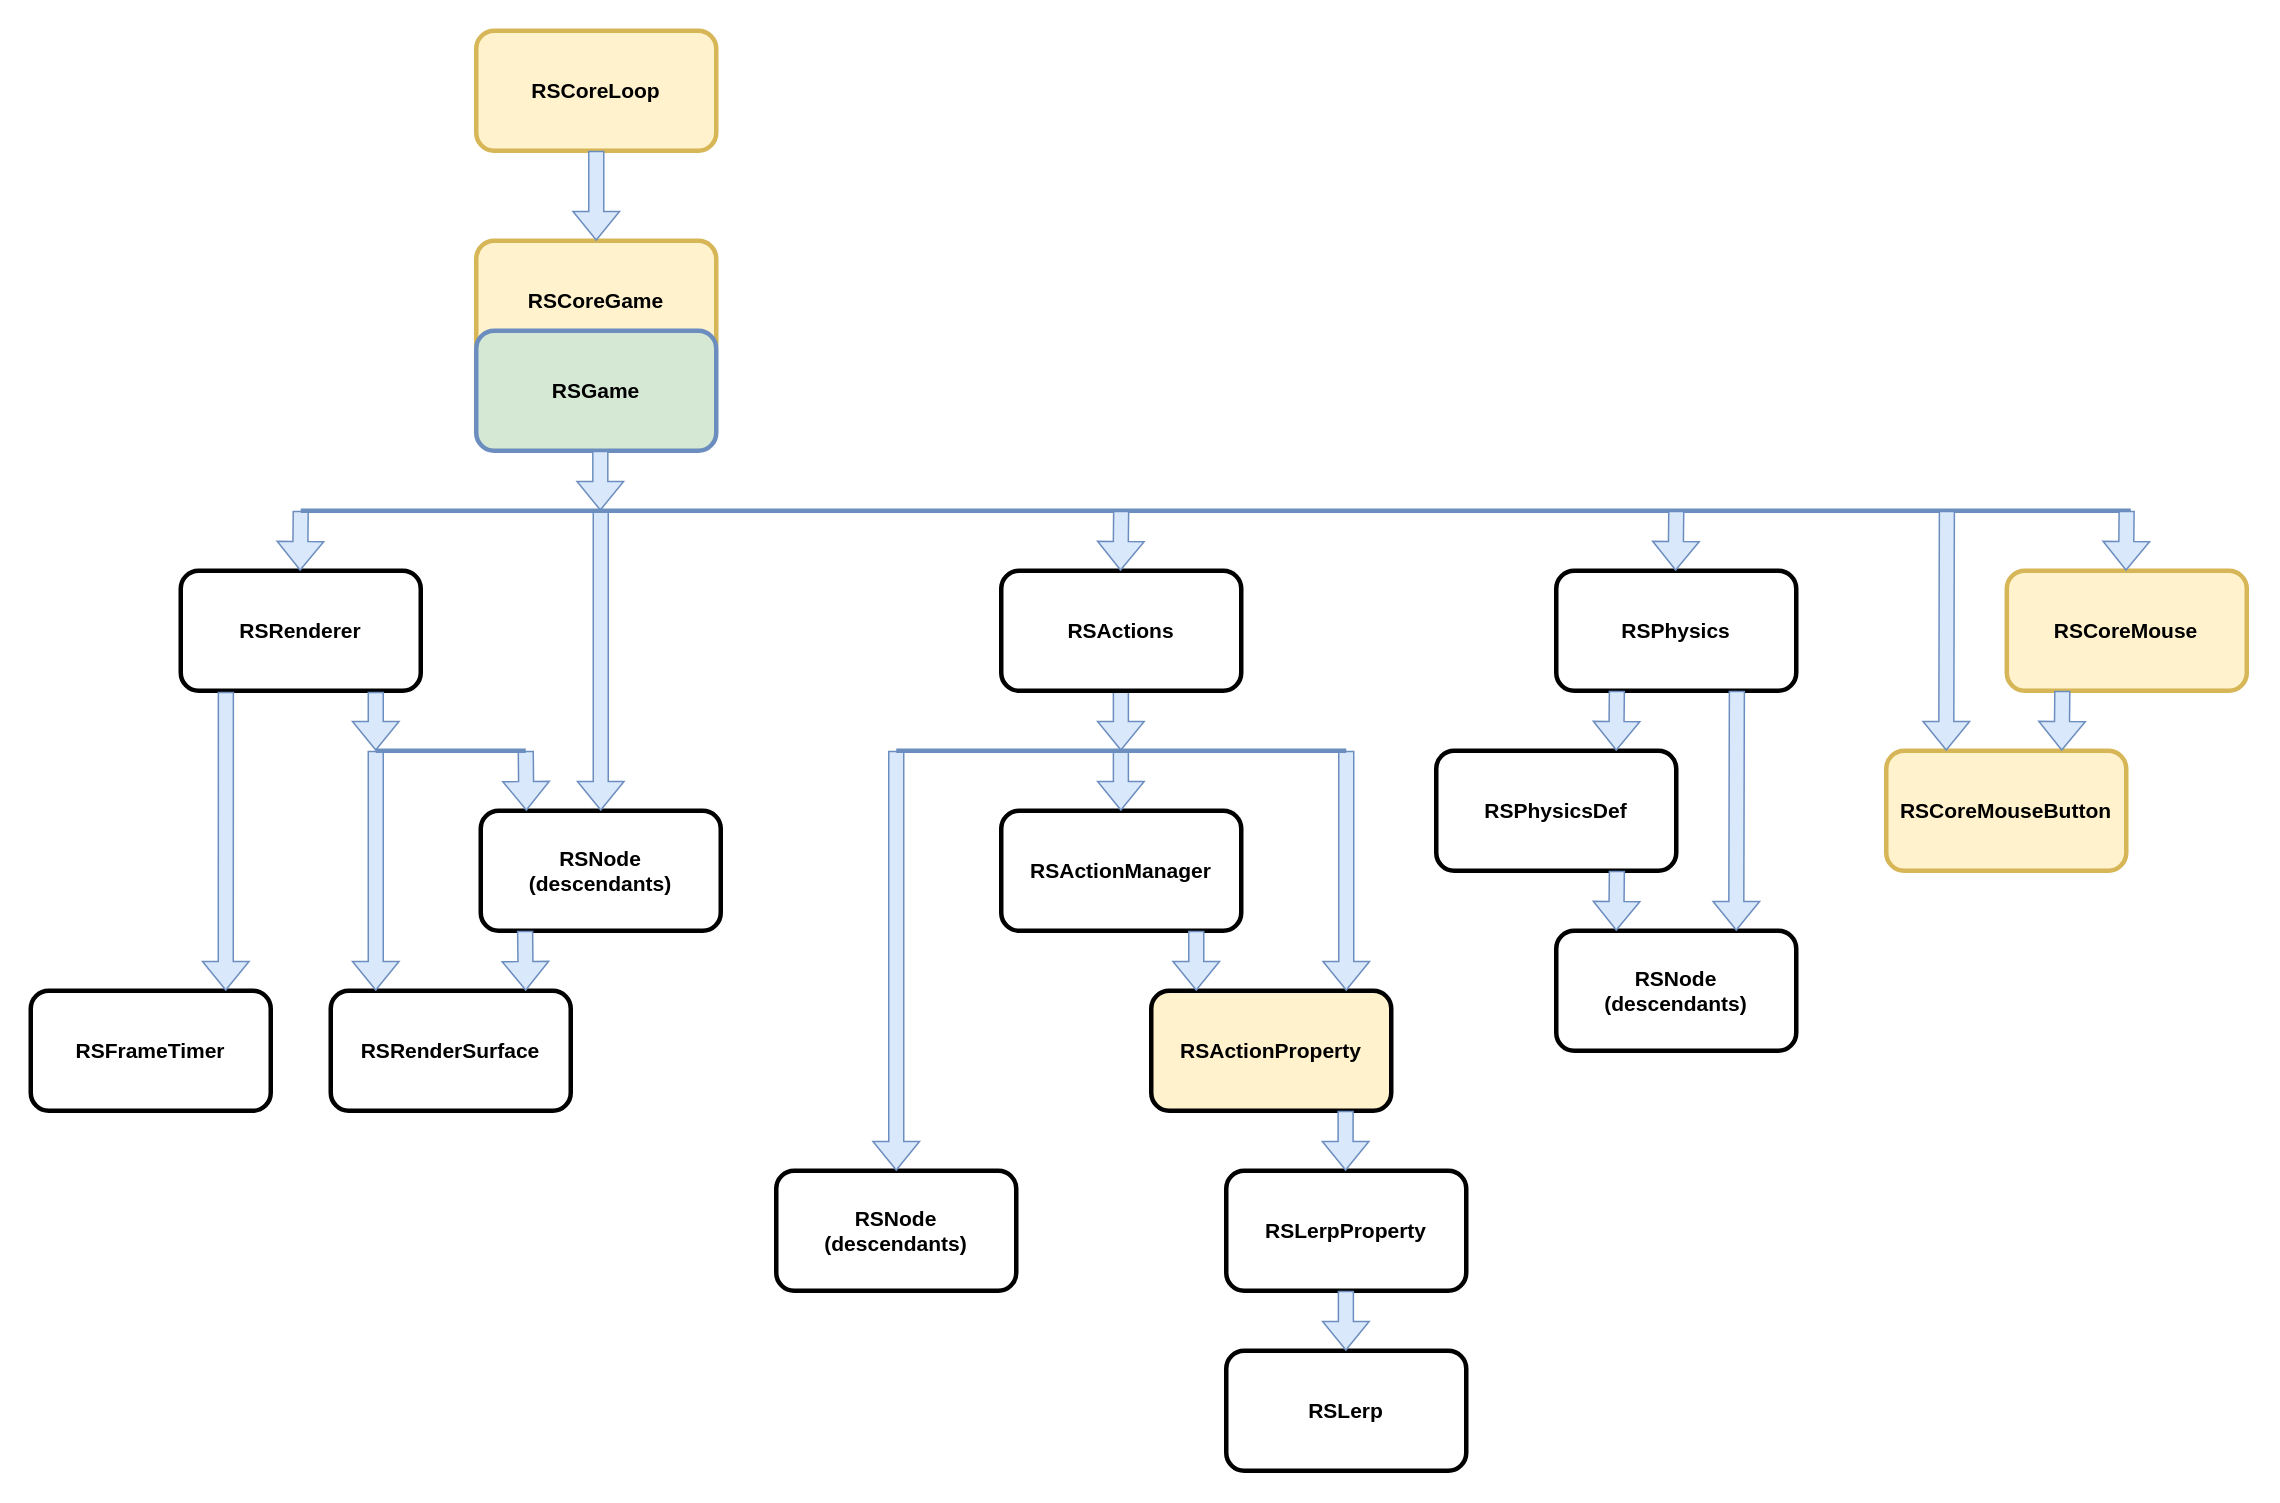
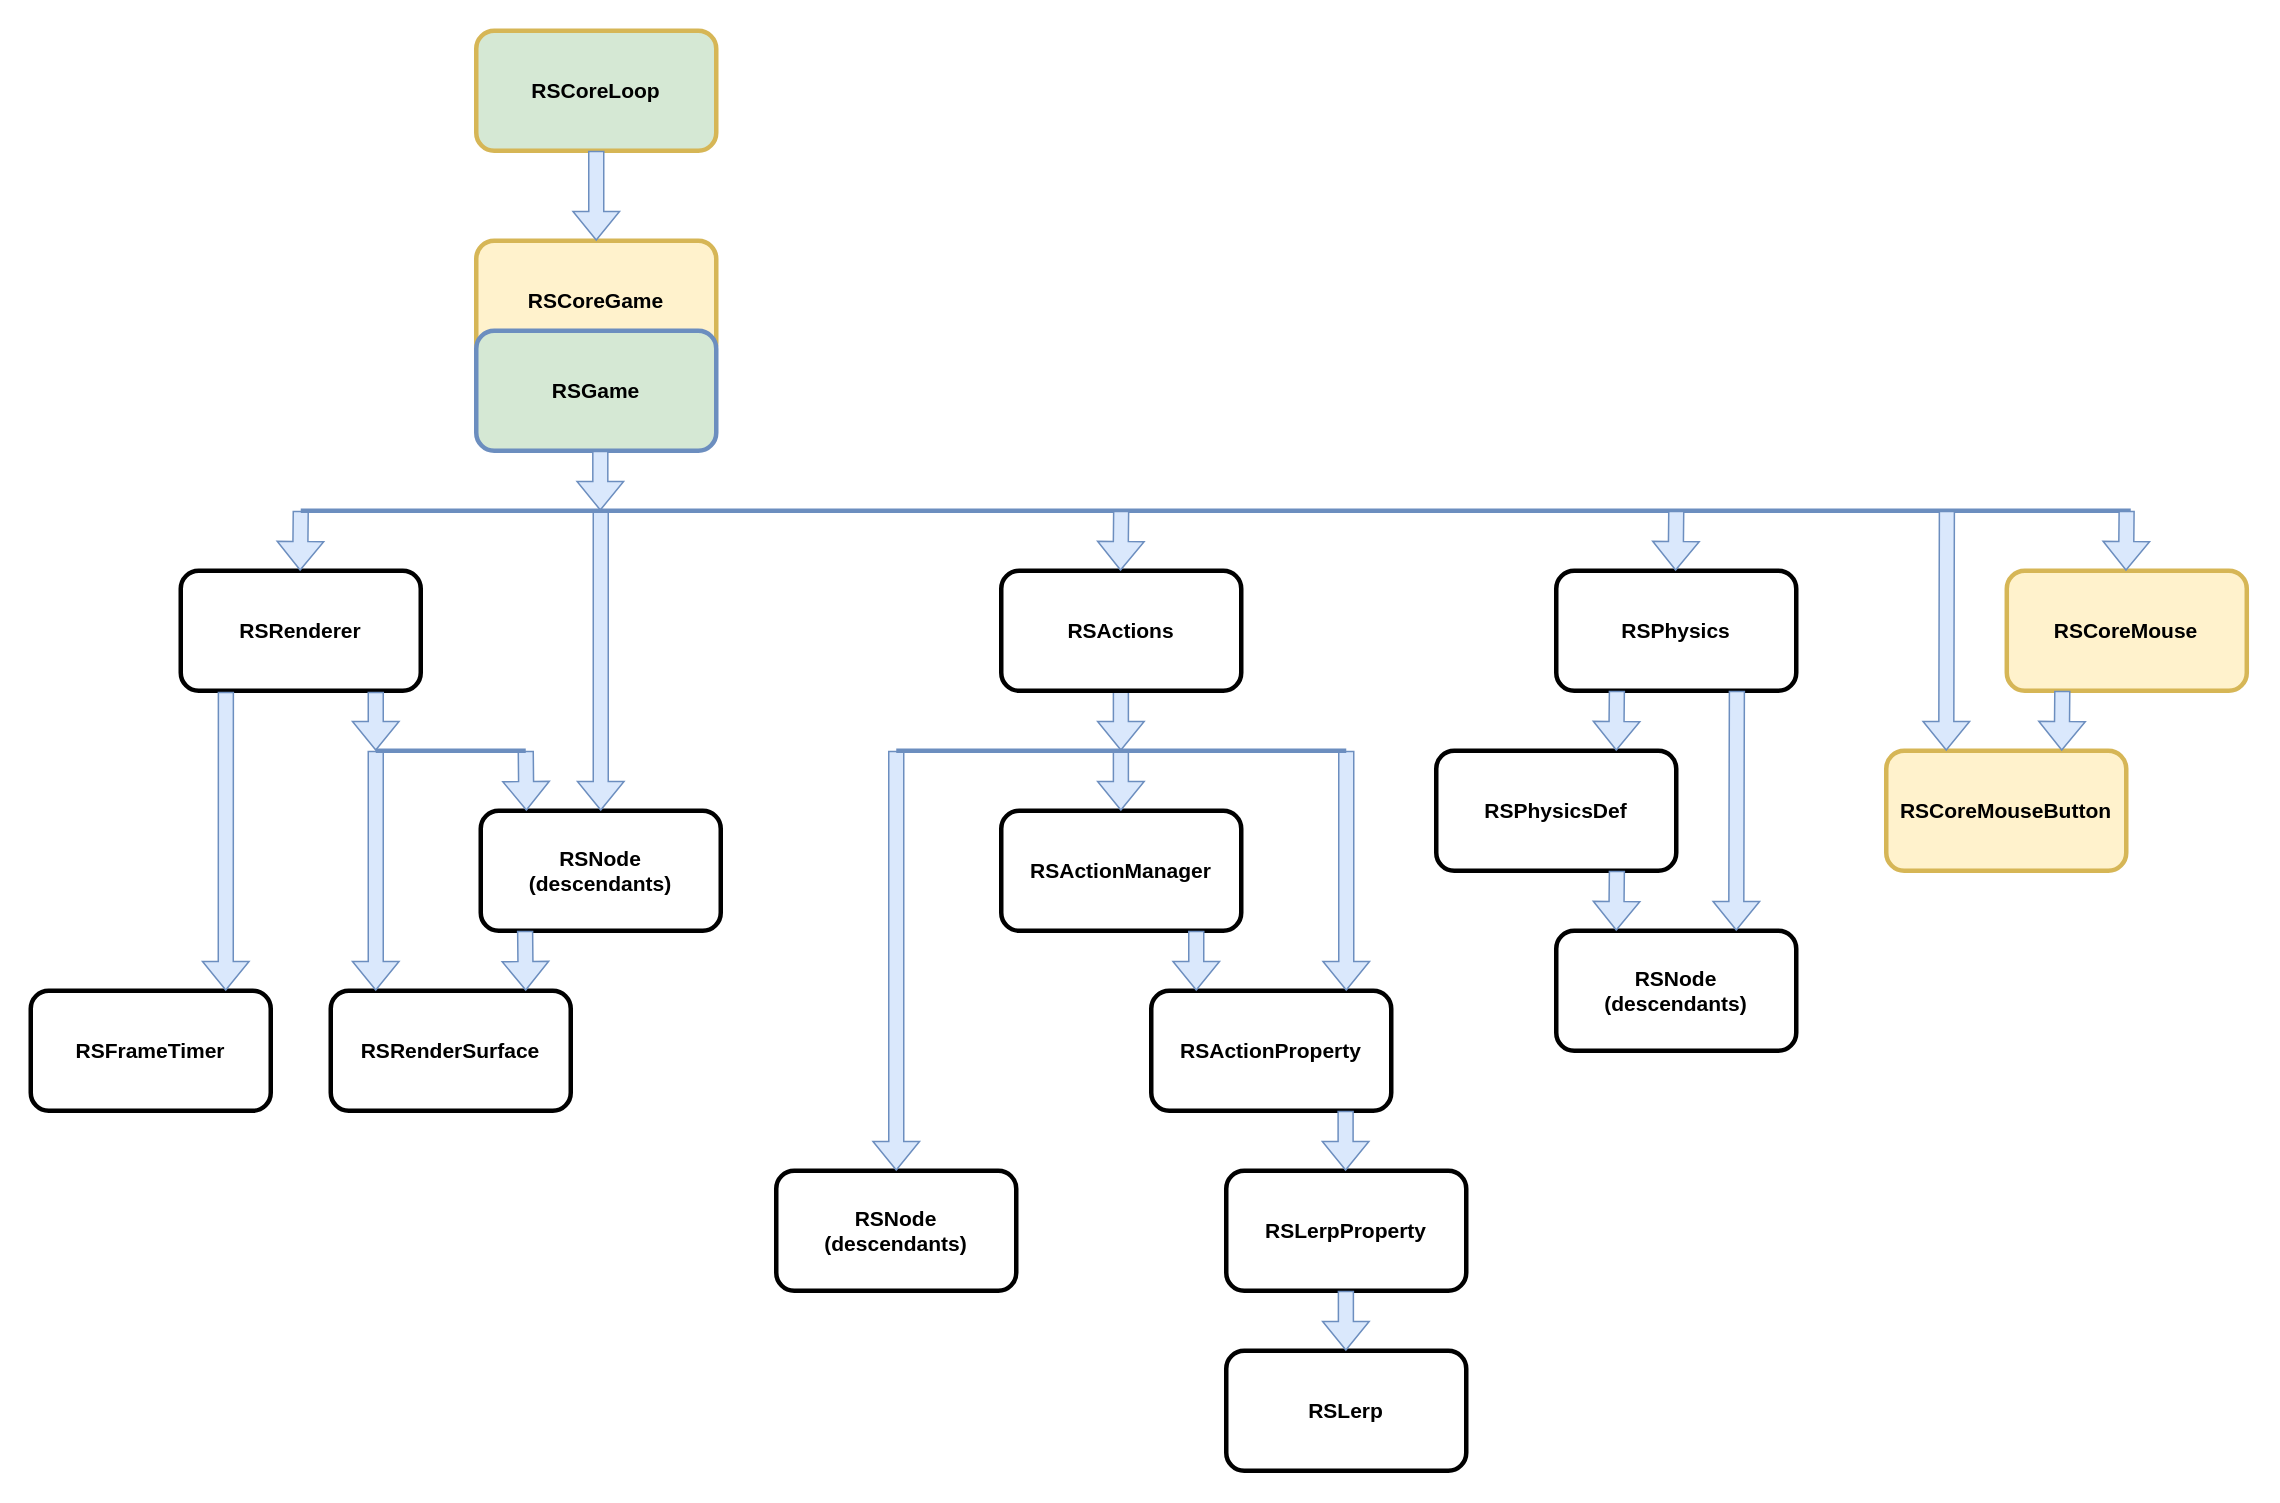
node "RSCoreLoop": fillcolor #fff2cc -> #d5e8d4
node "RSActionProperty": fillcolor #fff2cc -> #ffffff
